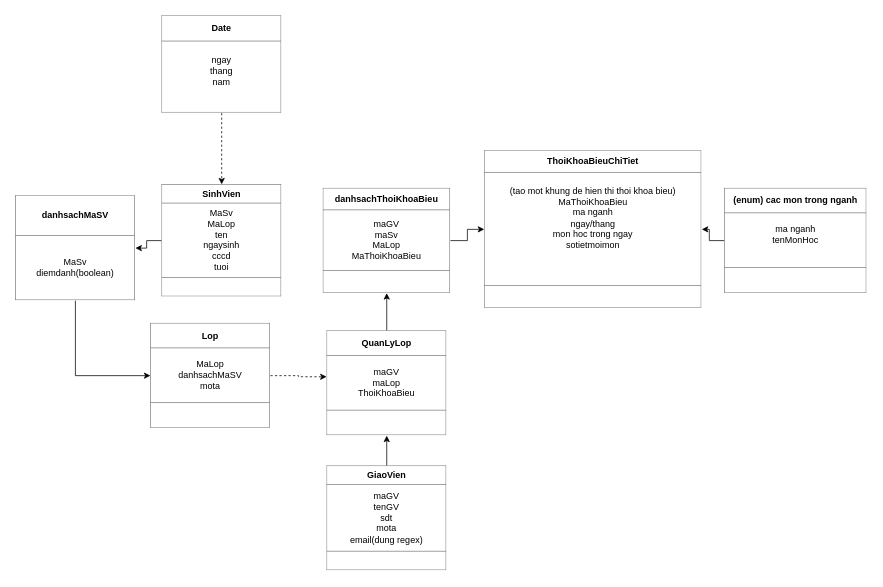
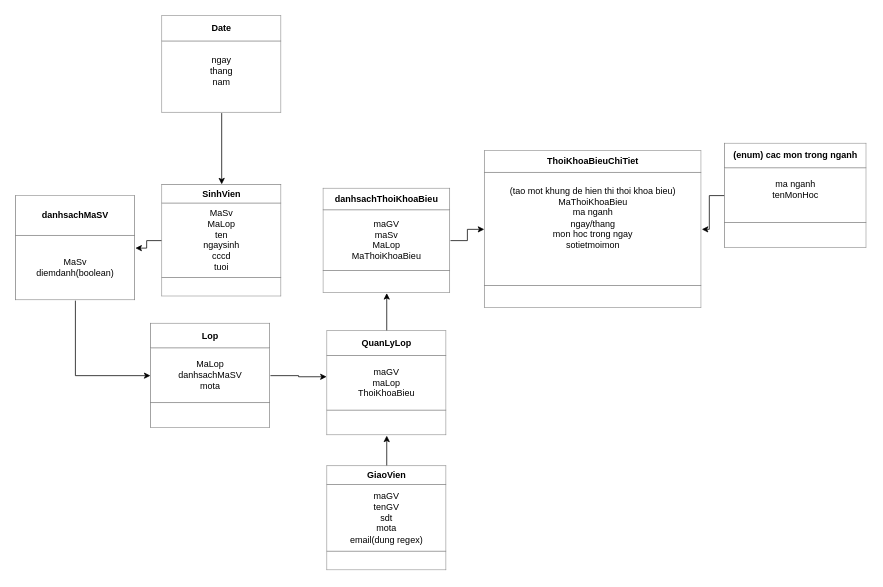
edge "Date ngay thang nam" -> "SinhVien MaSv MaLop ten ngaysinh cccd tuoi": style dashed -> solid
node "(enum) cac mon trong nganh ma nganh tenMonHoc": moved (795, 240) -> (795, 195)
edge "Lop MaLop danhsachMaSV mota" -> "QuanLyLop maGV maLop ThoiKhoaBieu": style dashed -> solid
